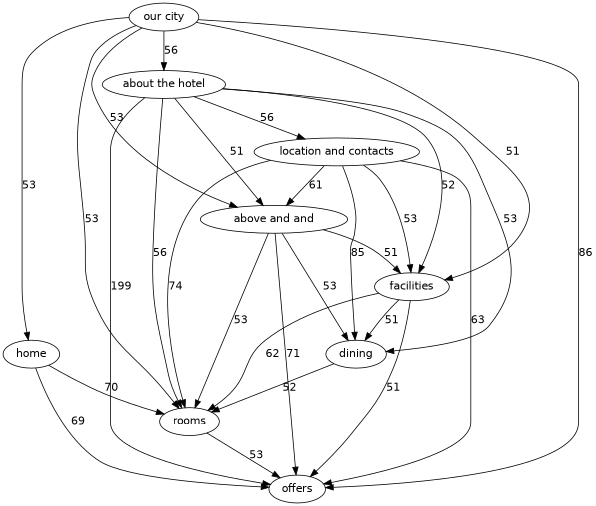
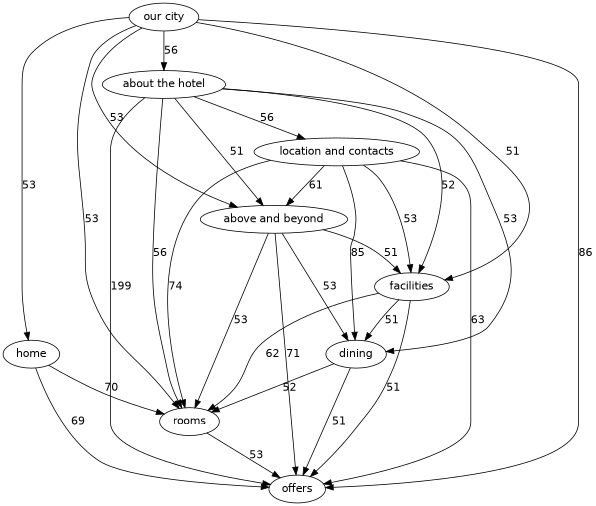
node "above and and": label "above and and" -> "above and beyond"
edge "dining" -> "offers": added, label "51"
